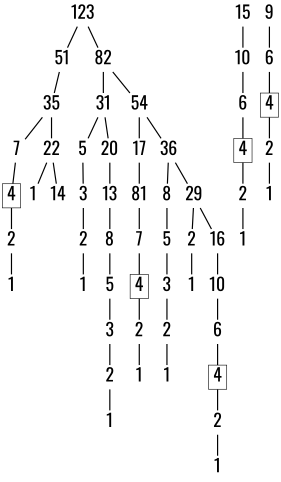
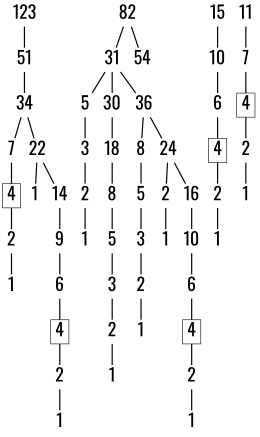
edge "123" -- "82": removed
node "35": label "35" -> "34"
edge "54" -- "36": now "31" -- "36"
node "20": label "20" -> "30"
node "17": removed
node "13": label "13" -> "18"
node "81": label "81" -> "11"
node "29": label "29" -> "24"
edge "14" -- "9": added
